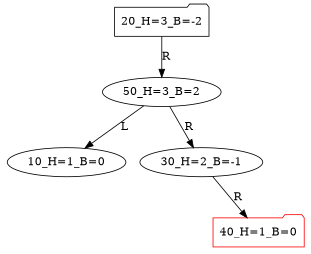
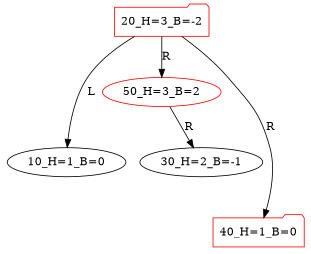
node "20_H=3_B=-2": color black -> red
node "50_H=3_B=2": color black -> red
edge "50_H=3_B=2" -> "10_H=1_B=0": now "20_H=3_B=-2" -> "10_H=1_B=0"
edge "30_H=2_B=-1" -> "40_H=1_B=0": now "20_H=3_B=-2" -> "40_H=1_B=0"
